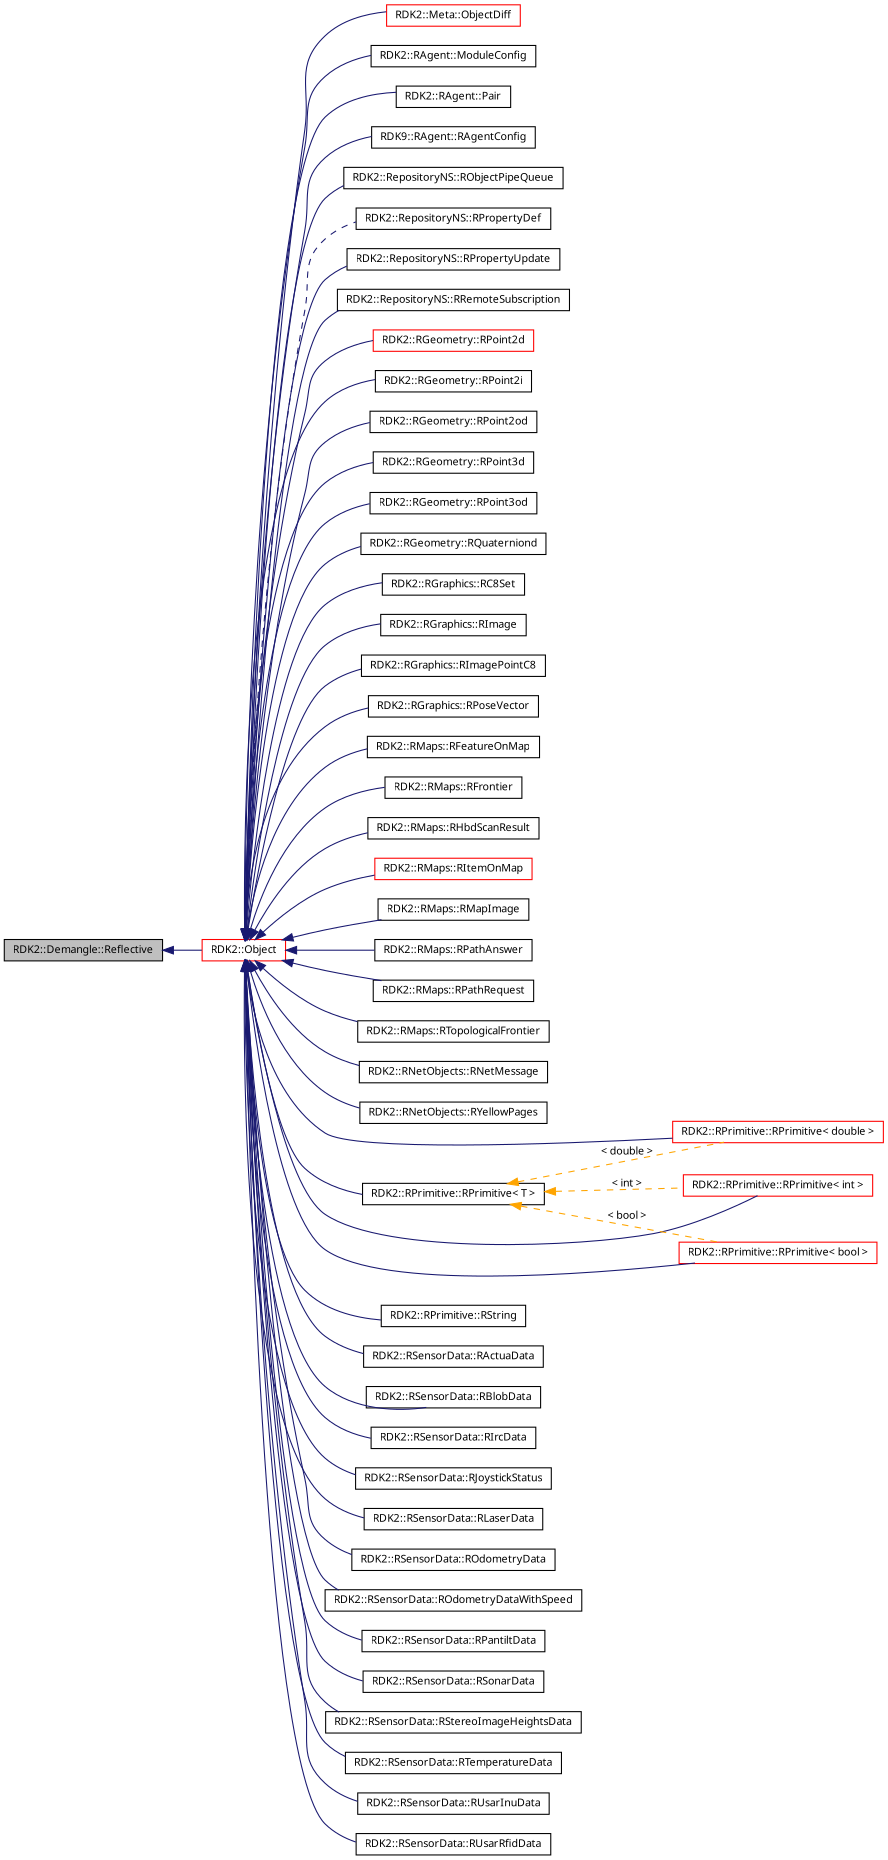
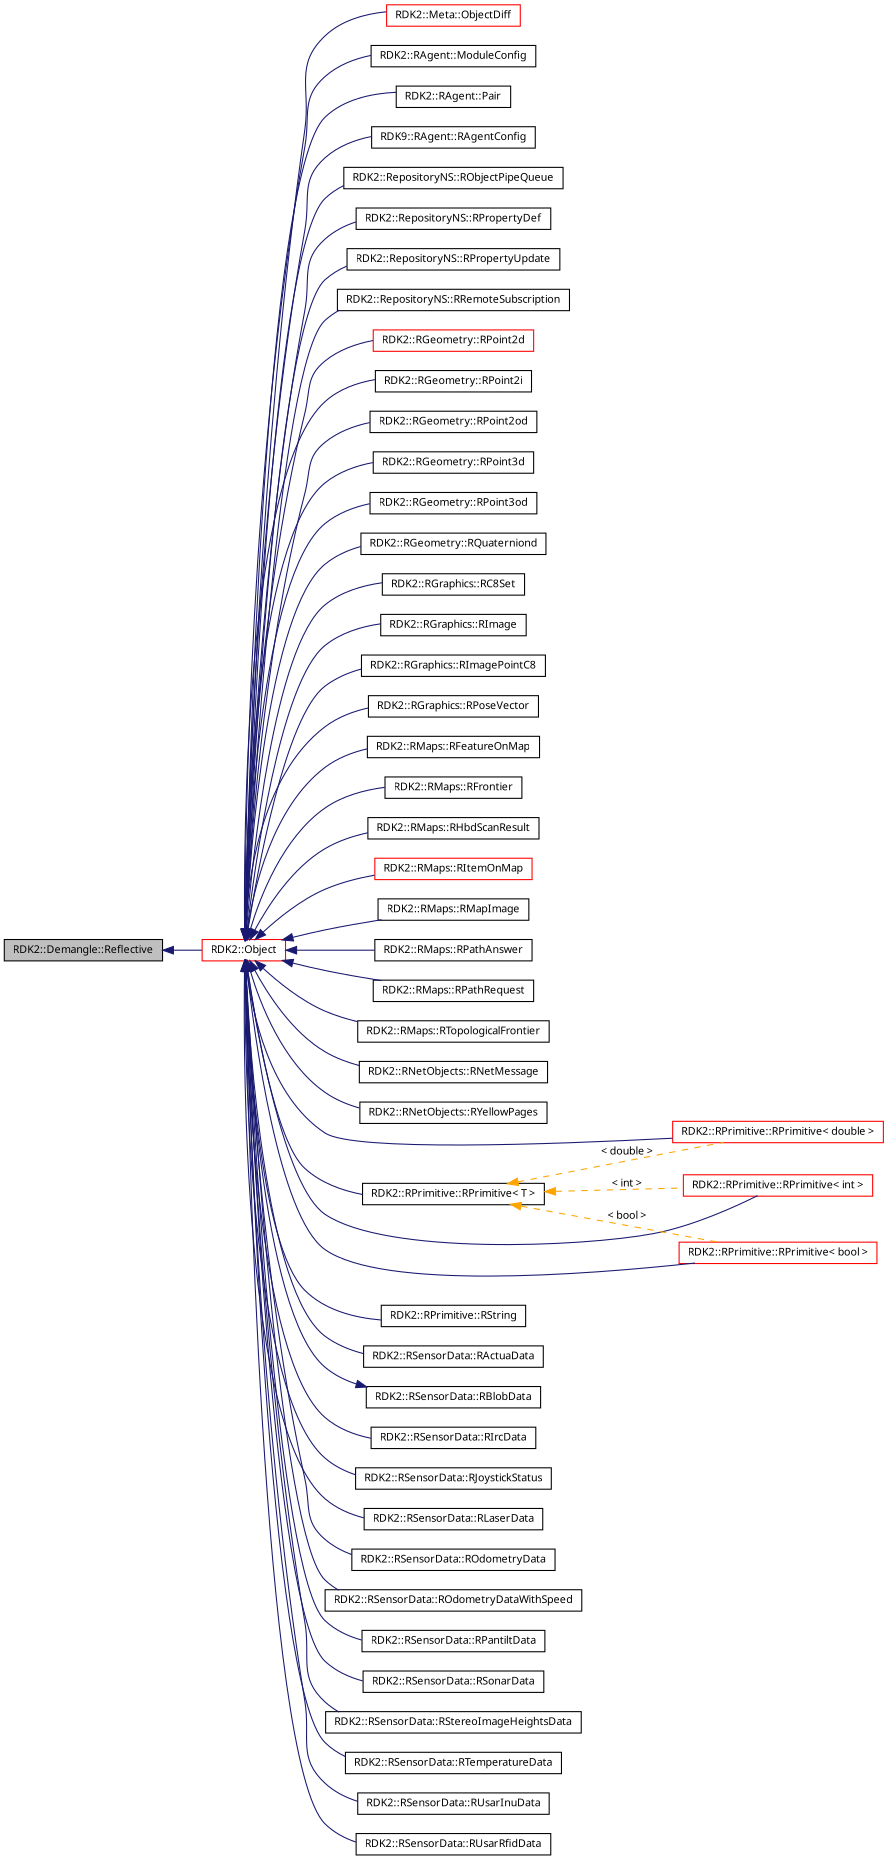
edge "RDK2::RepositoryNS::RPropertyDef" -> "RDK2::Object": style dashed -> solid
edge "RDK2::RSensorData::RBlobData" -> "RDK2::Object": reversed
